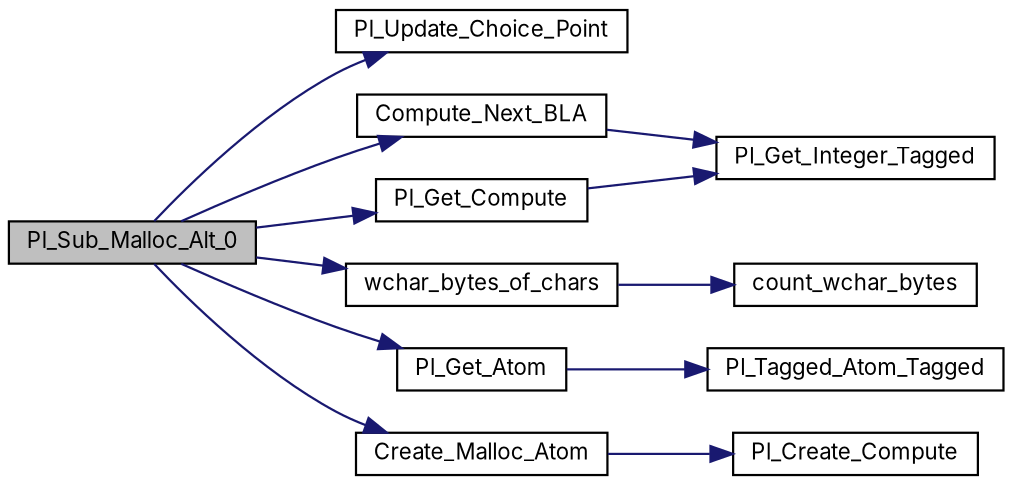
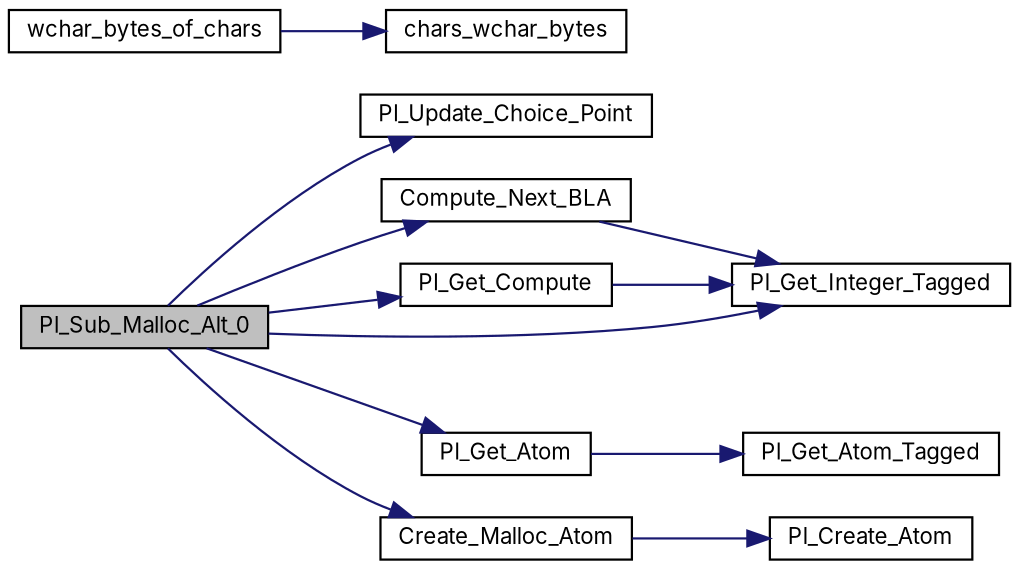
edge "Pl_Sub_Malloc_Alt_0" -> "wchar_bytes_of_chars": now "Pl_Sub_Malloc_Alt_0" -> "Pl_Get_Integer_Tagged"
node "count_wchar_bytes": label "count_wchar_bytes" -> "chars_wchar_bytes"
node "Pl_Tagged_Atom_Tagged": label "Pl_Tagged_Atom_Tagged" -> "Pl_Get_Atom_Tagged"
node "Pl_Create_Compute": label "Pl_Create_Compute" -> "Pl_Create_Atom"
